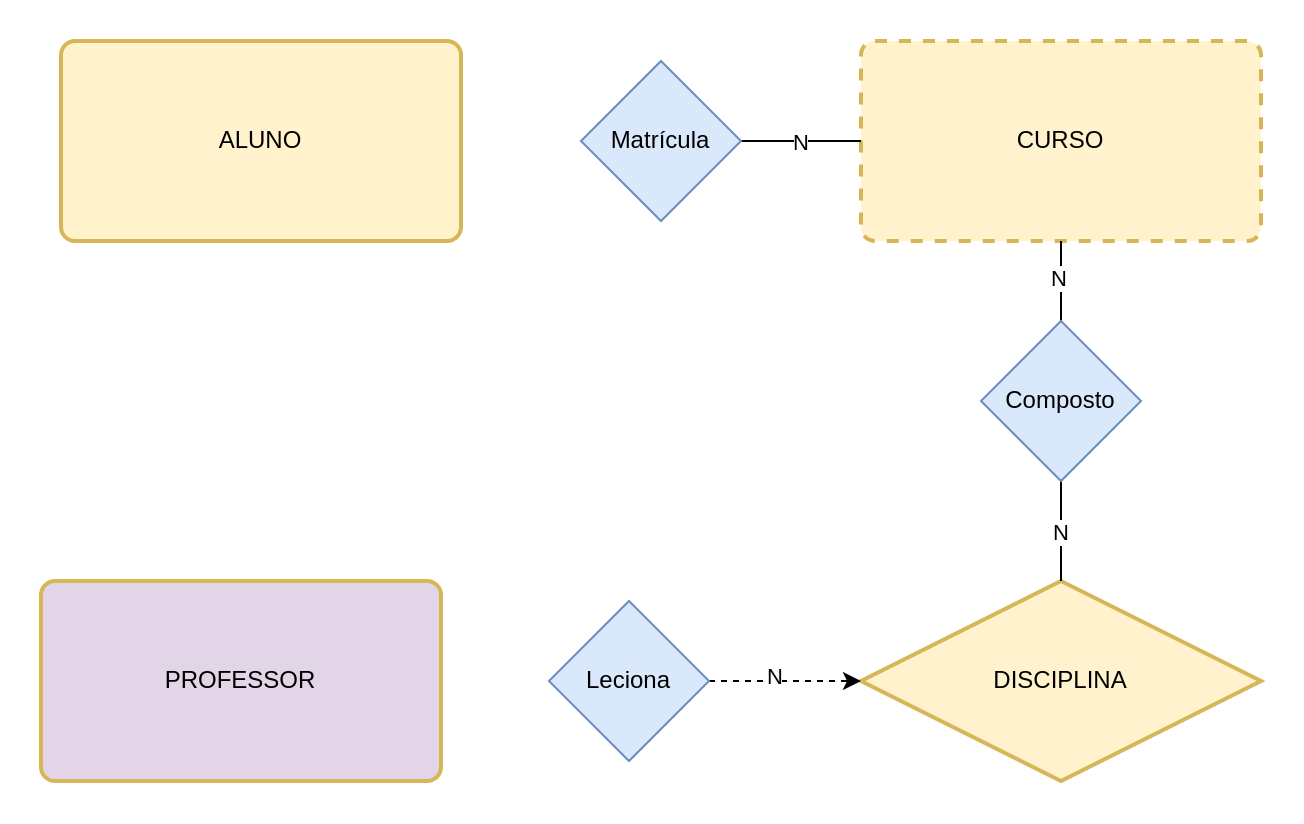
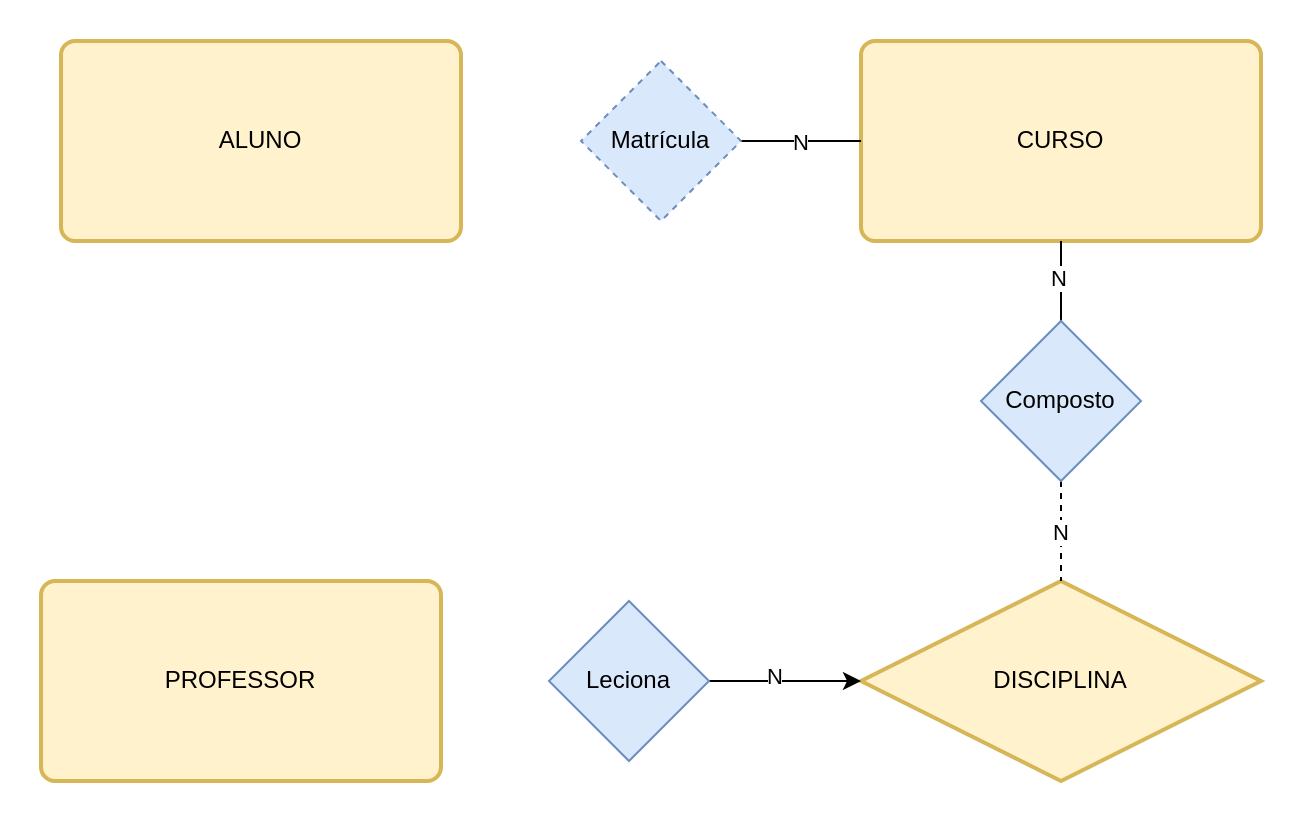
node "Matrícula": style solid -> dashed
node "CURSO": style dashed -> solid
edge "Composto" -- "DISCIPLINA": style solid -> dashed
node "PROFESSOR": fillcolor #e1d5e7 -> #fff2cc
edge "Leciona" -> "DISCIPLINA": style dashed -> solid
